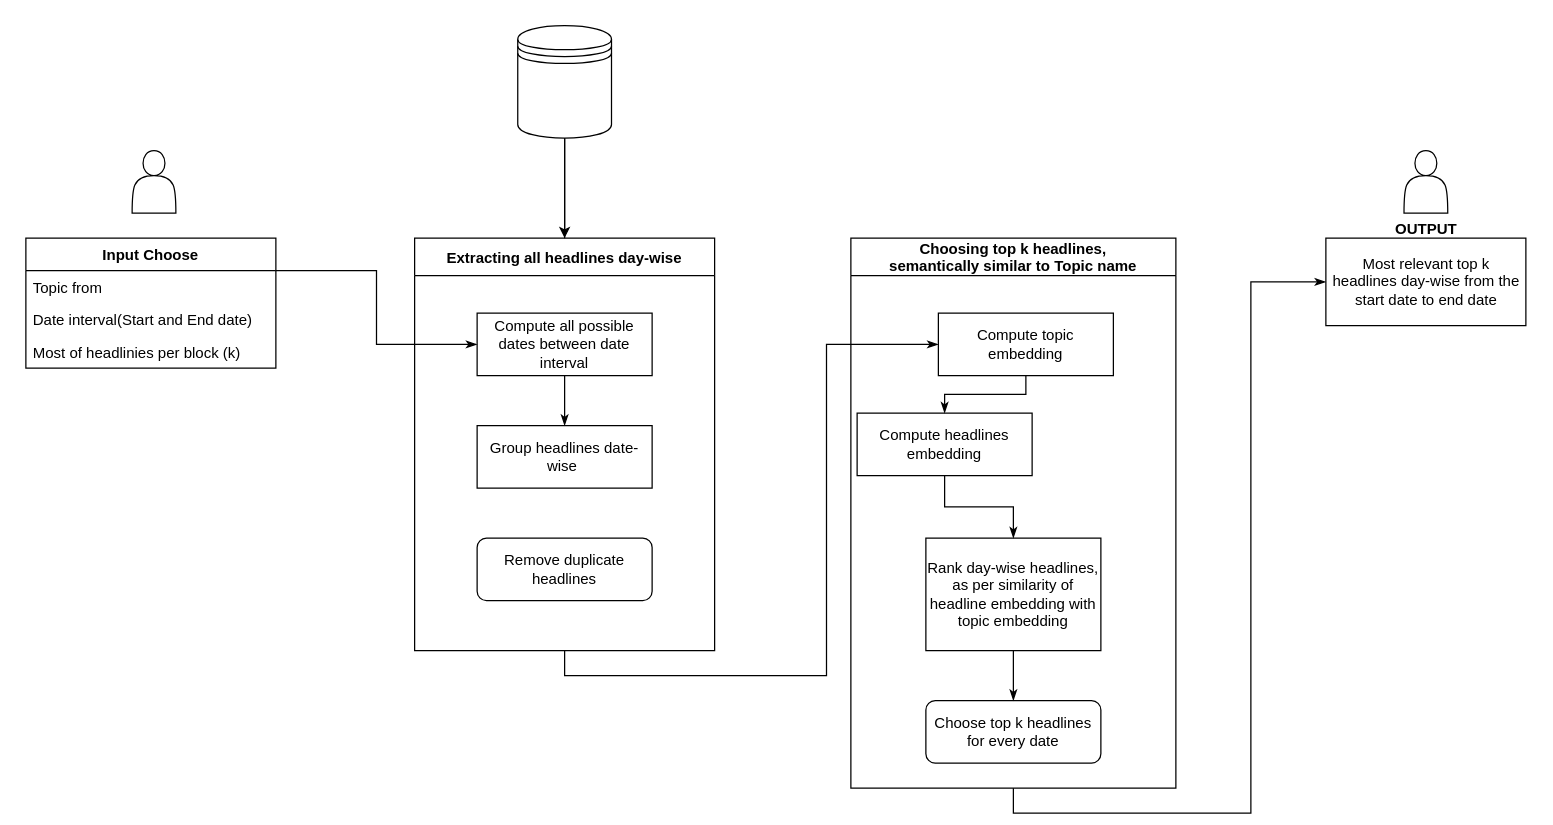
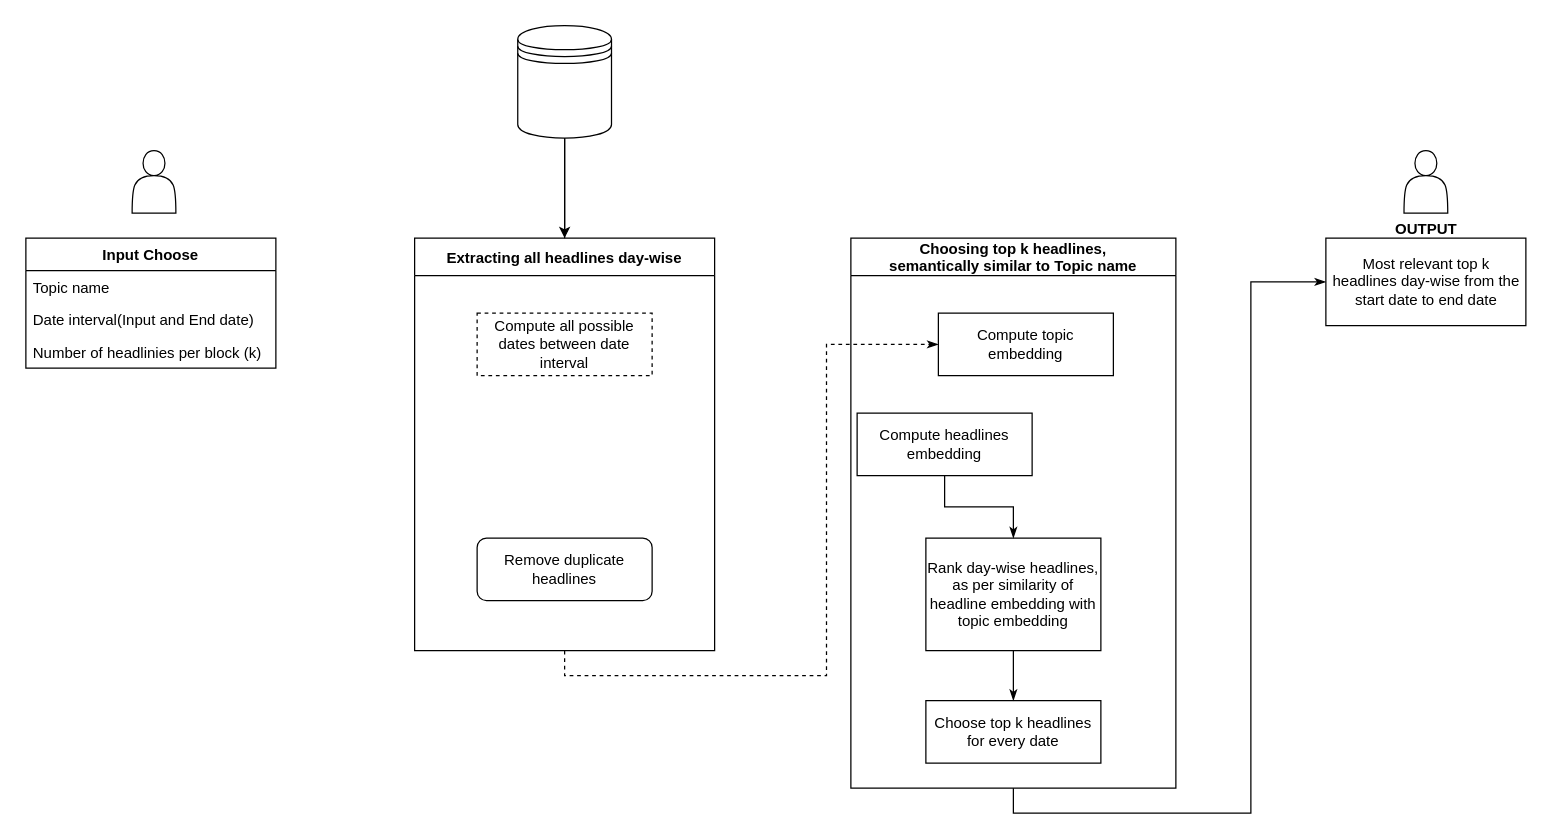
node "Topic from": label "Topic from" -> "Topic name"
edge "Input Choose" -> "Compute all possible dates between date interval": removed
node "Date interval(Start and End date)": label "Date interval(Start and End date)" -> "Date interval(Input and End date)"
node "Compute all possible dates between date interval": style solid -> dashed
node "Most of headlinies per block (k)": label "Most of headlinies per block (k)" -> "Number of headlinies per block (k)"
edge "Compute topic embedding" -> "Compute headlines embedding": removed
edge "Compute all possible dates between date interval" -> "Group headlines date-wise": removed
node "Group headlines date-wise": removed
edge "Extracting all headlines day-wise" -> "Compute topic embedding": style solid -> dashed
node "Choose top k headlines for every date": shape rounded rectangle -> rectangle
